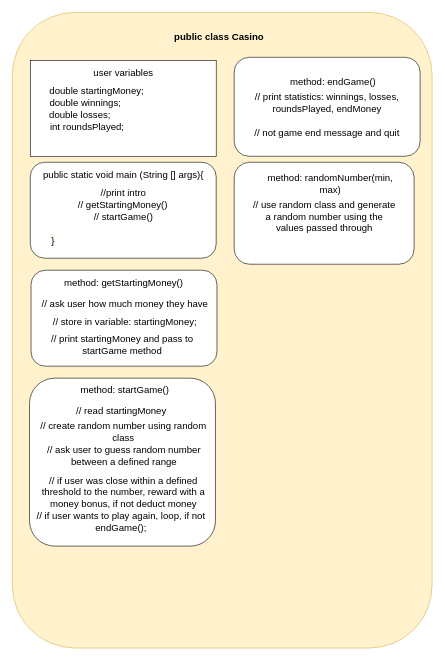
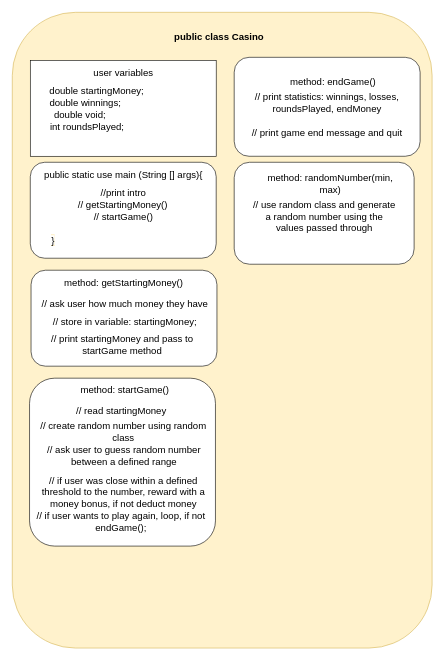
node "double losses;": label "double losses;" -> "double void;"
node "// not game end message and quit": label "// not game end message and quit" -> "// print game end message and quit"
node "public static void main (String [] args){": label "public static void main (String [] args){" -> "public static use main (String [] args){"
